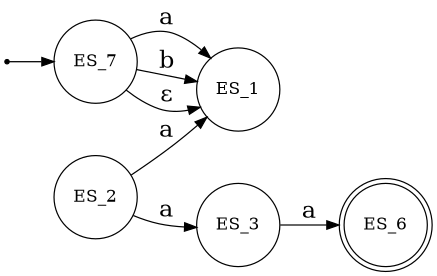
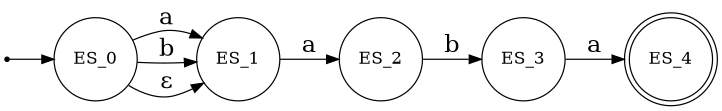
node "ES_7": label "ES_7" -> "ES_0"
edge "ES_2" -> "ES_1": reversed
edge "ES_2" -> "ES_3": label "a" -> "b"
node "ES_6": label "ES_6" -> "ES_4"
